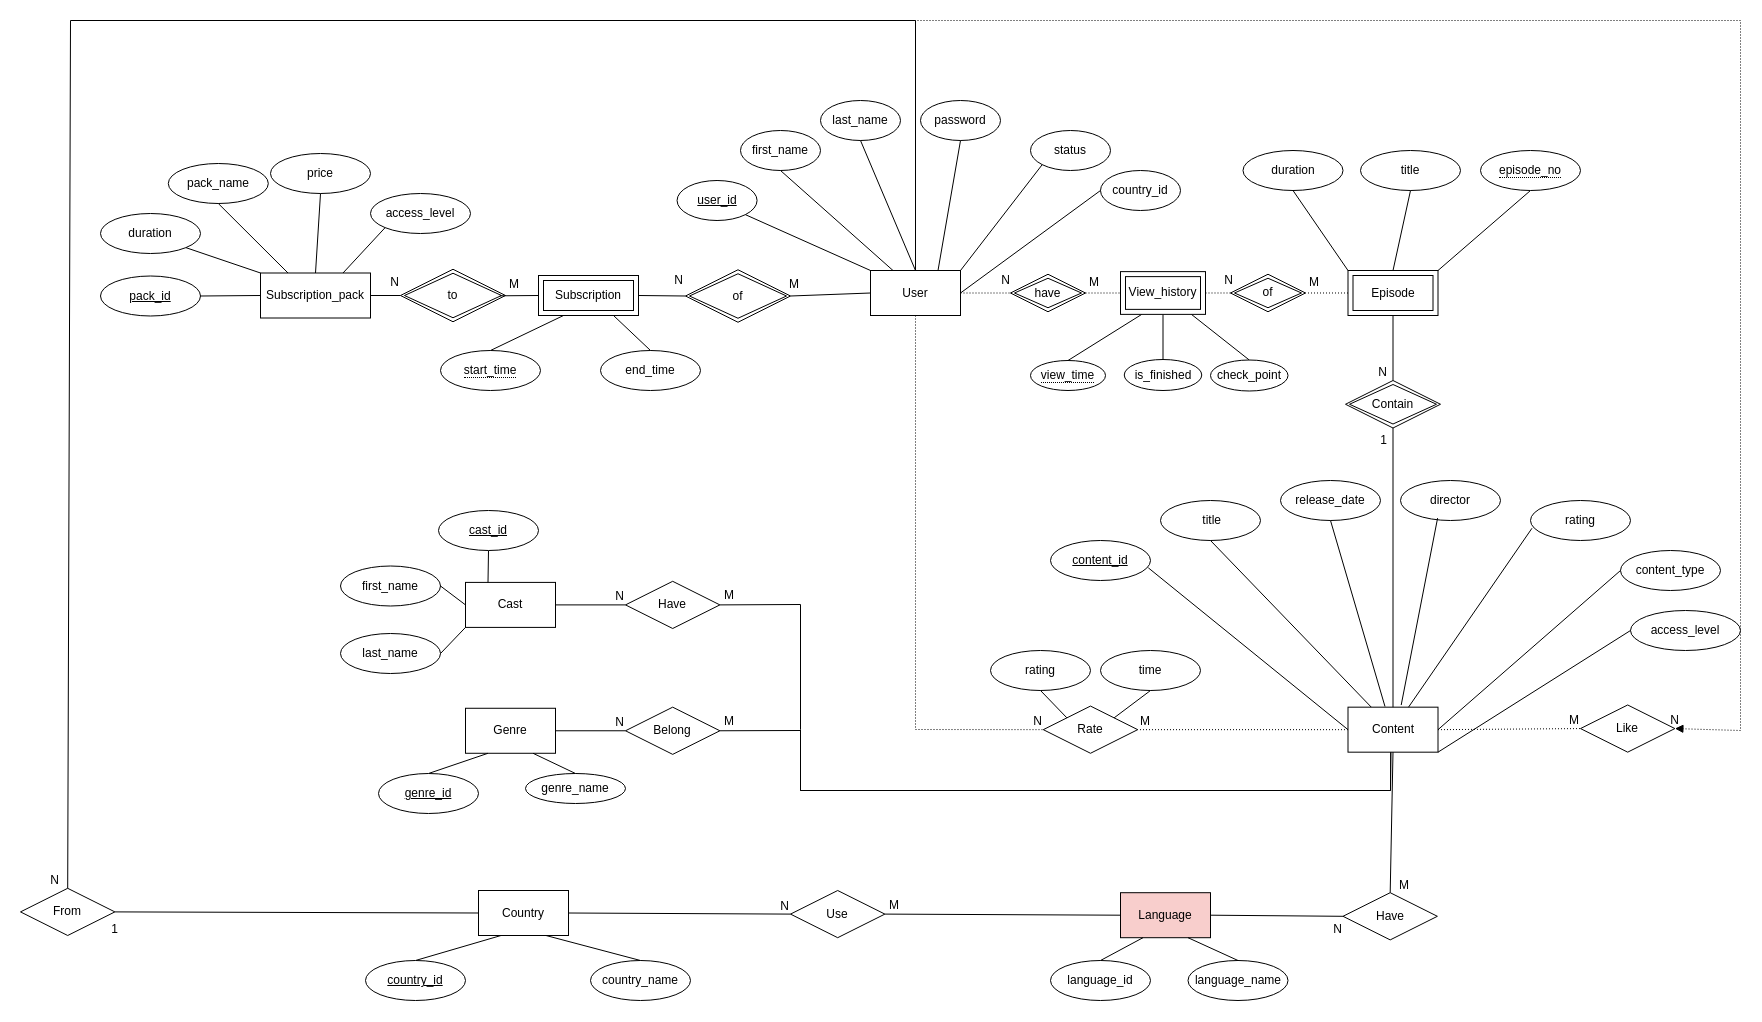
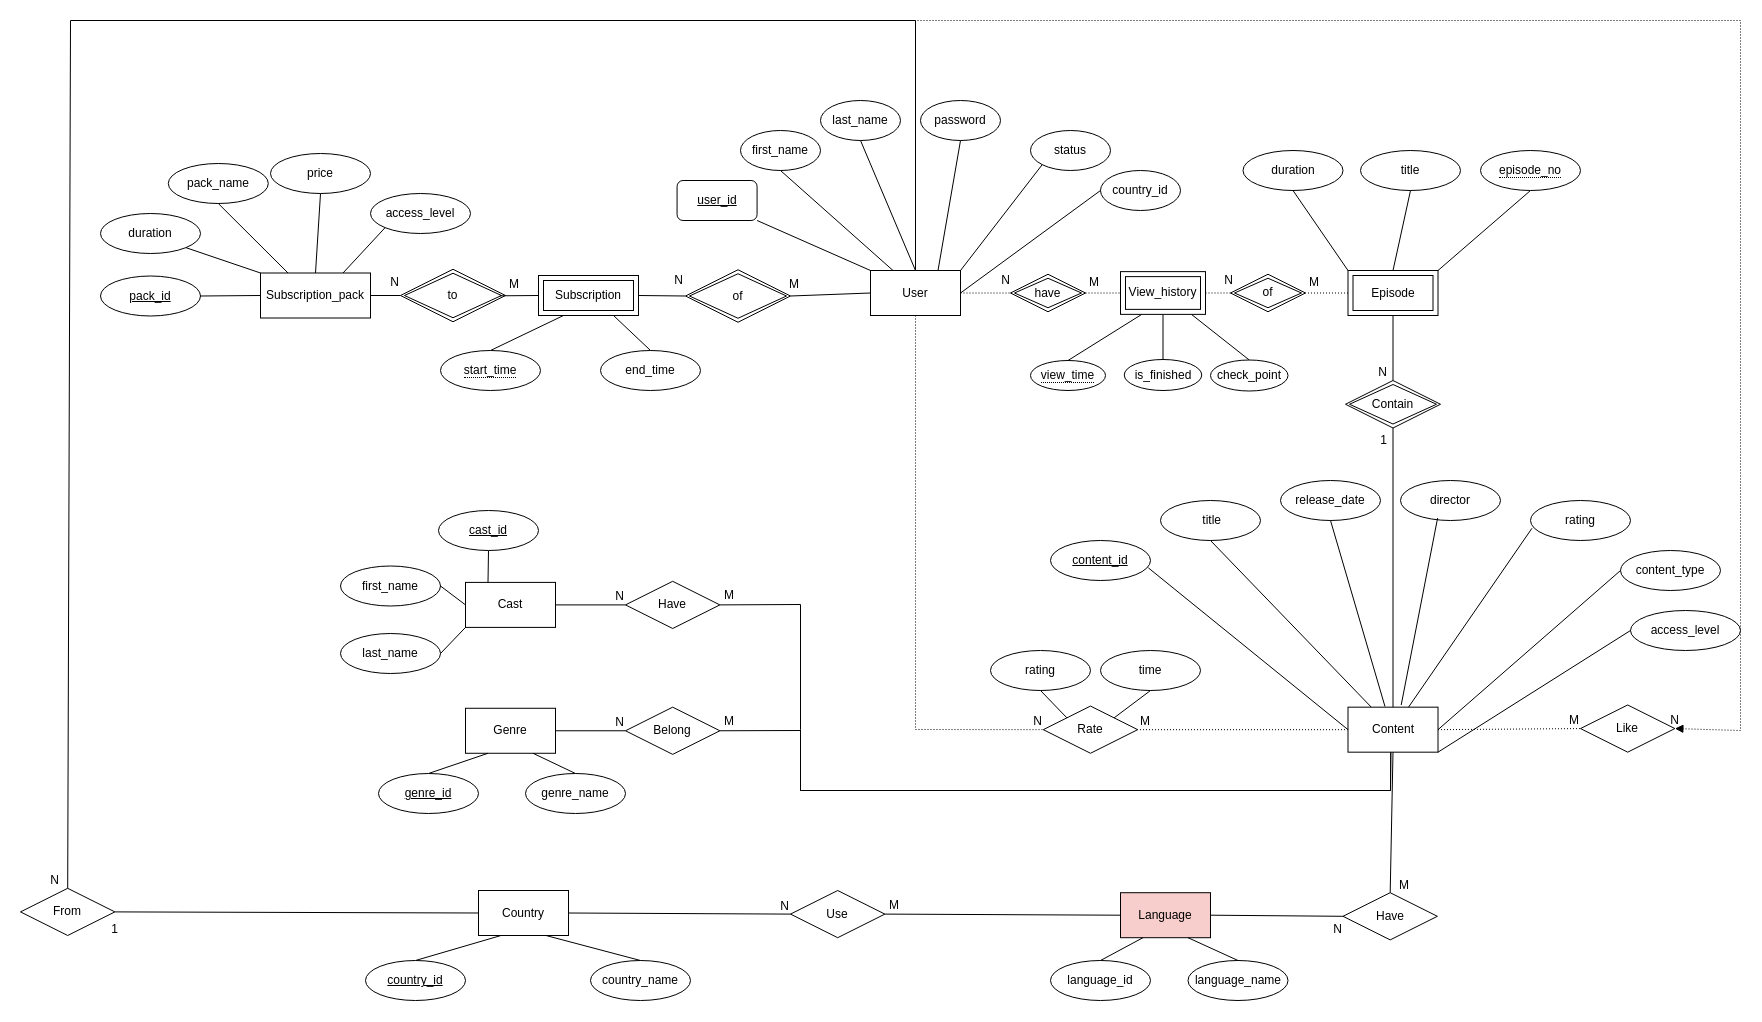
node "user_id": shape ellipse -> rounded rectangle
node "genre_name": size 100x30 -> 100x40
